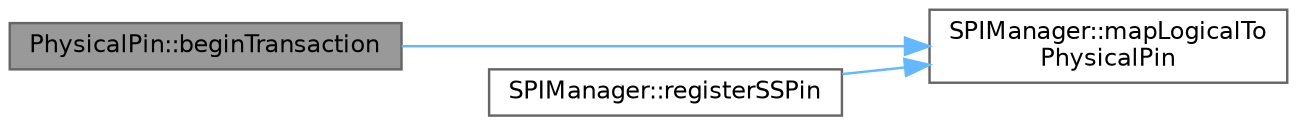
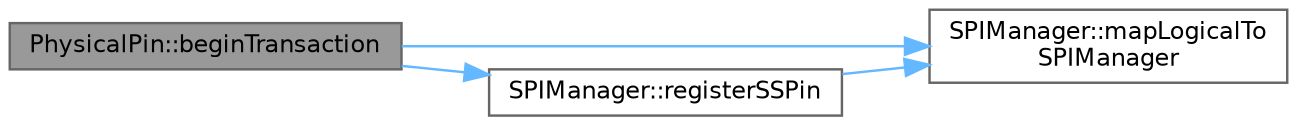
node "SPIManager::mapLogicalTo PhysicalPin": label "SPIManager::mapLogicalTo PhysicalPin" -> "SPIManager::mapLogicalTo SPIManager"
edge "PhysicalPin::beginTransaction" -> "SPIManager::registerSSPin": added
